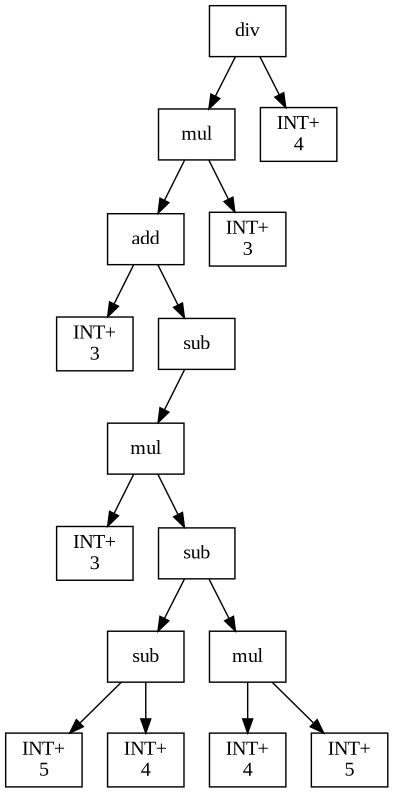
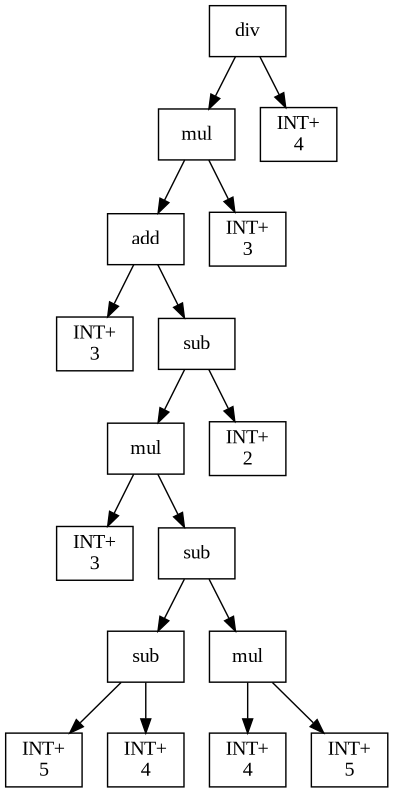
node "INT+ 2": added
